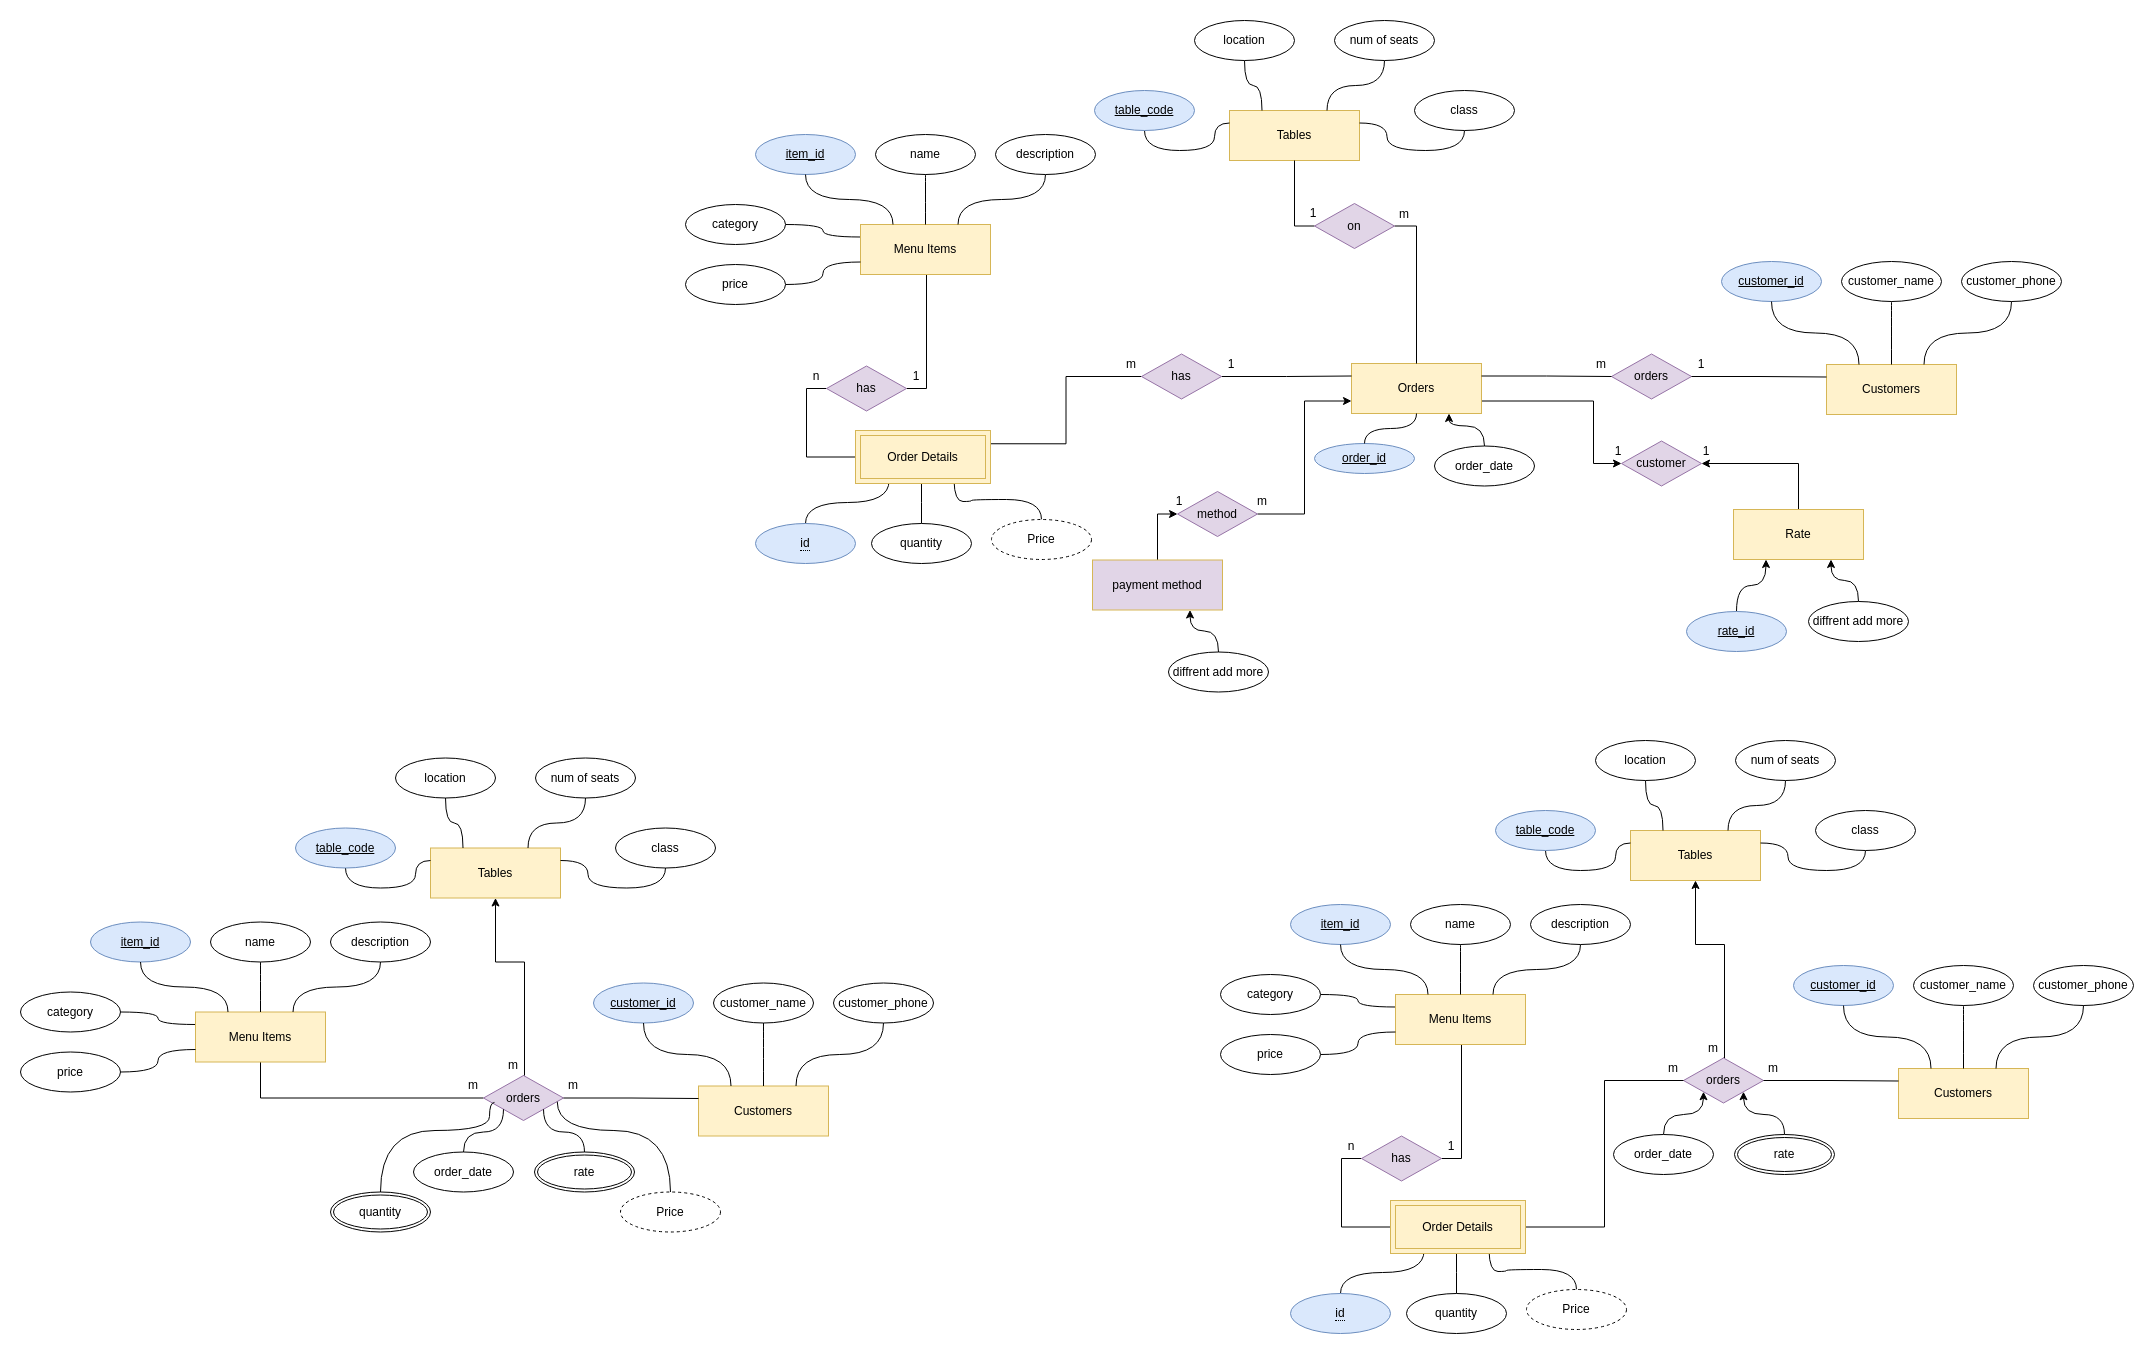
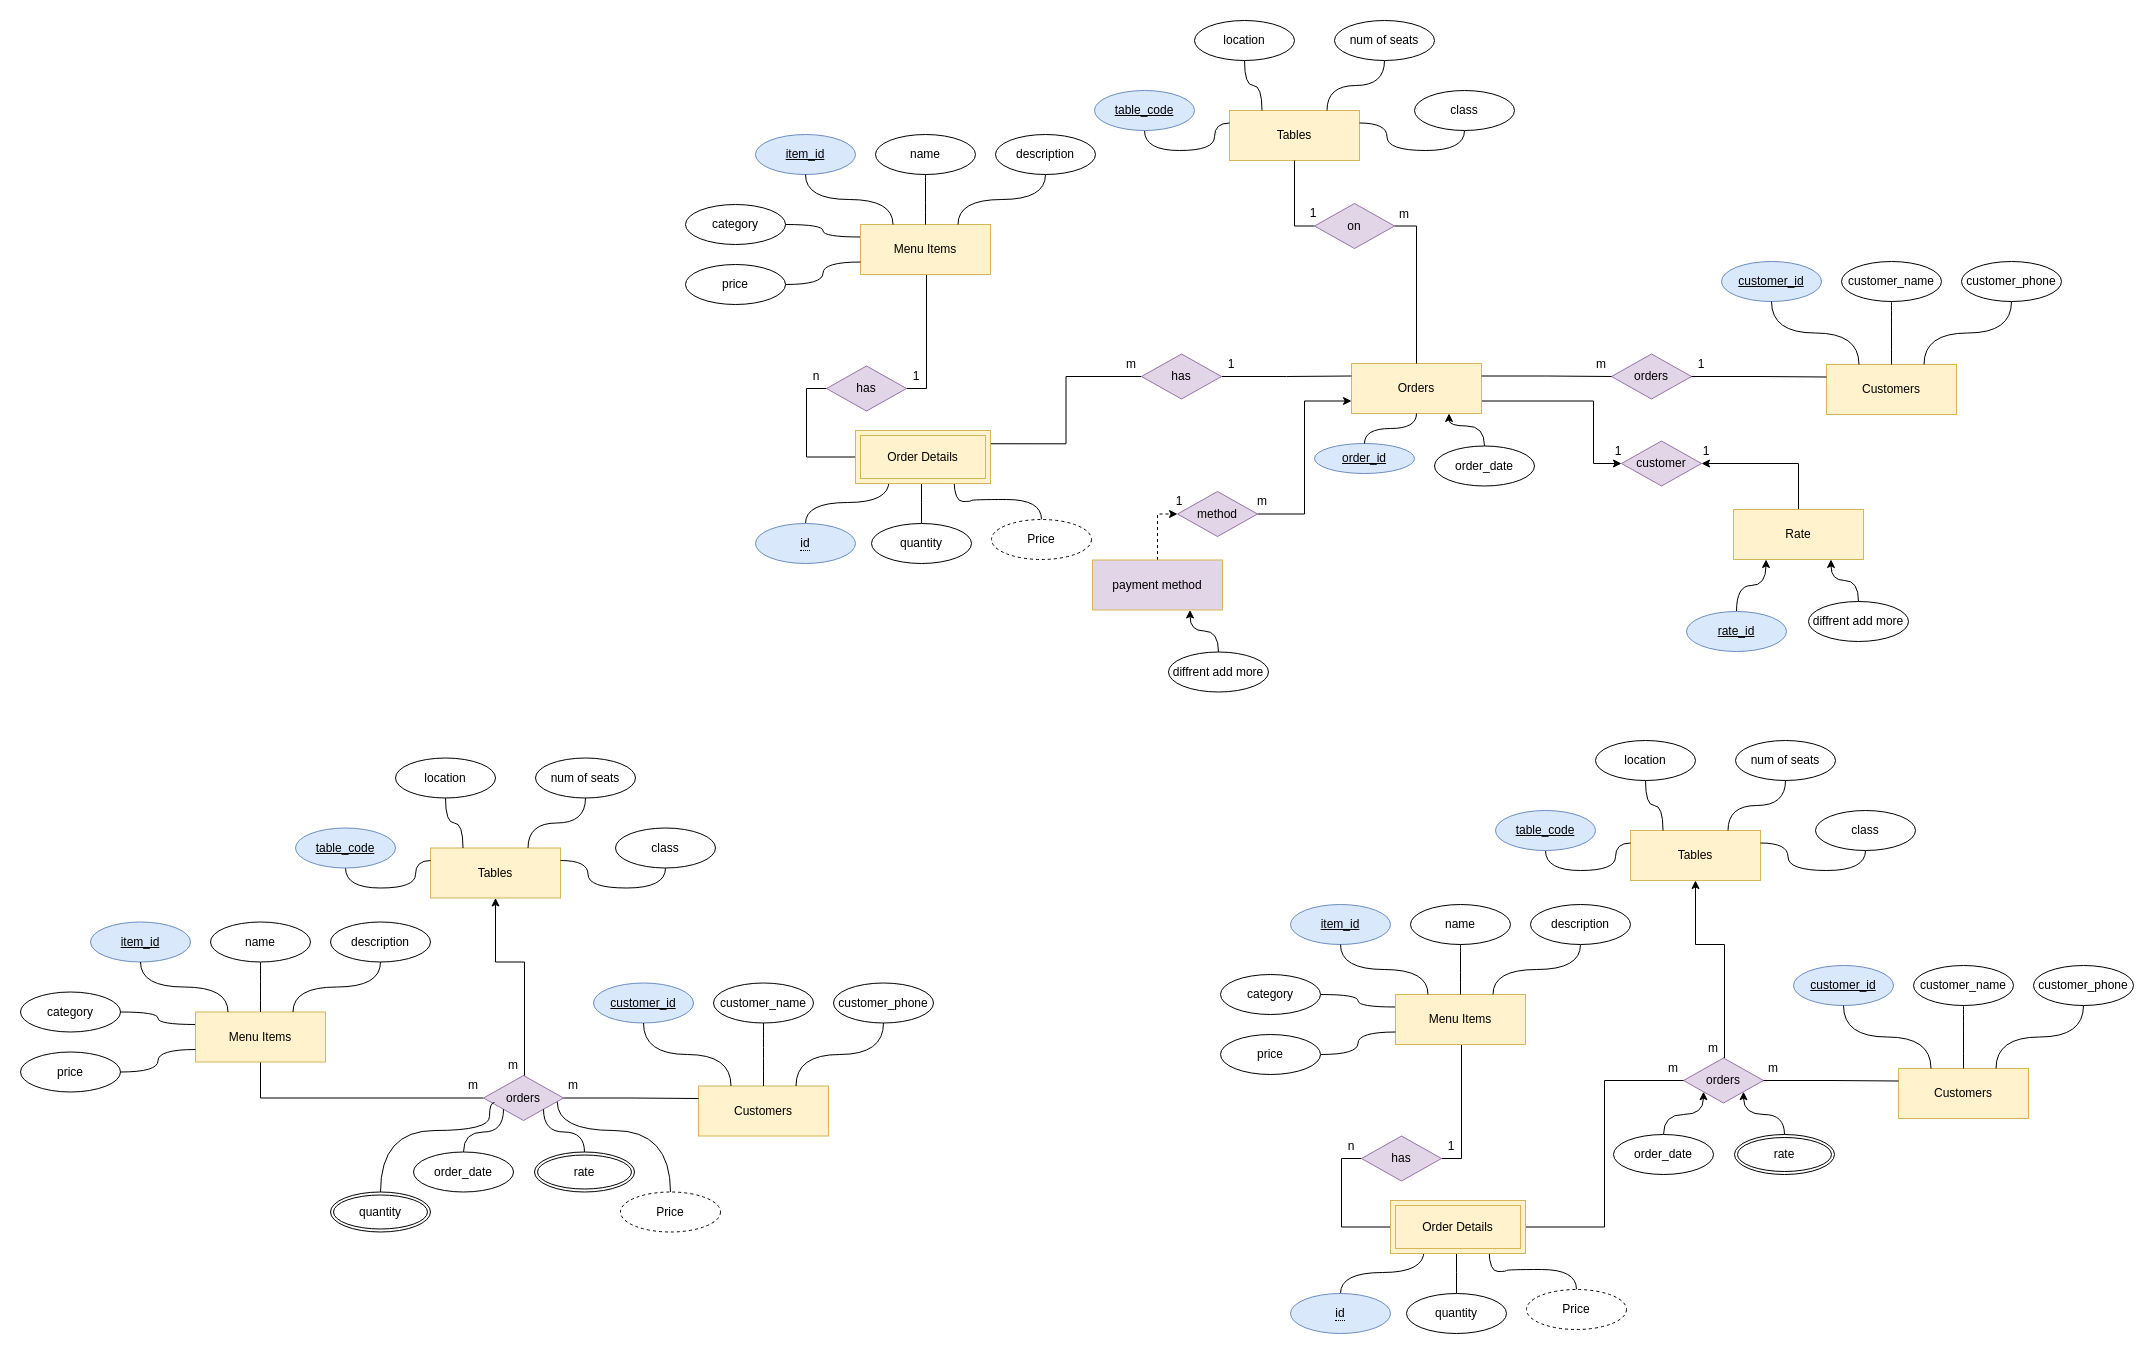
edge "payment method" -> "method": style solid -> dashed
